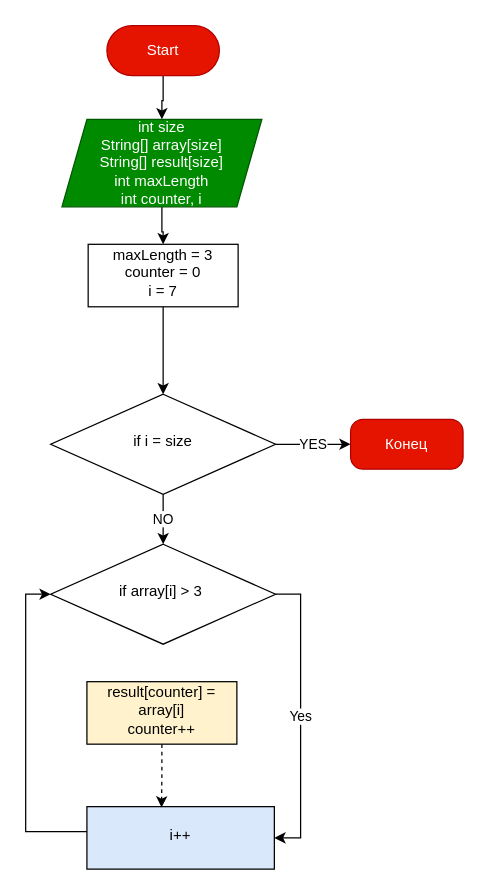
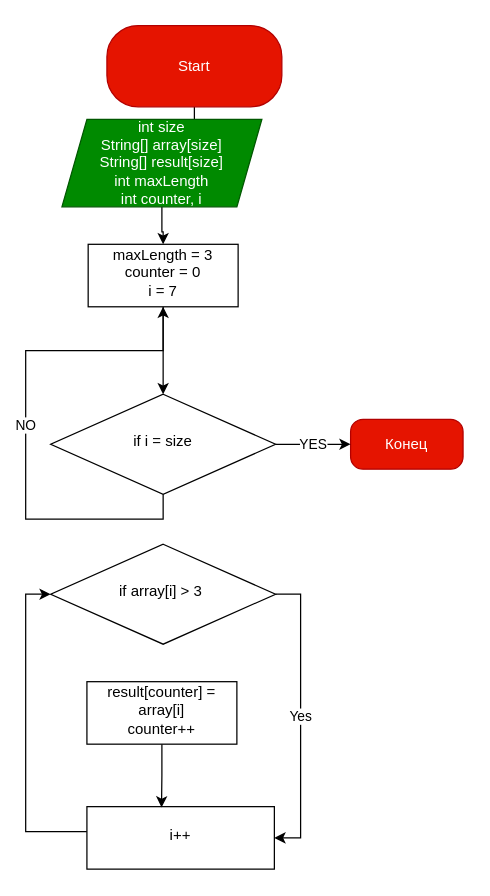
node "Start": size 113x50 -> 175x81
edge "if i = size" -> "if array[i] > 3": now "if i = size" -> "maxLength = 3 counter = 0 i = 7"
node "result[counter] = array[i] counter++": fillcolor #fff2cc -> #ffffff
edge "result[counter] = array[i] counter++" -> "i++": style dashed -> solid
node "i++": fillcolor #dae8fc -> #ffffff
